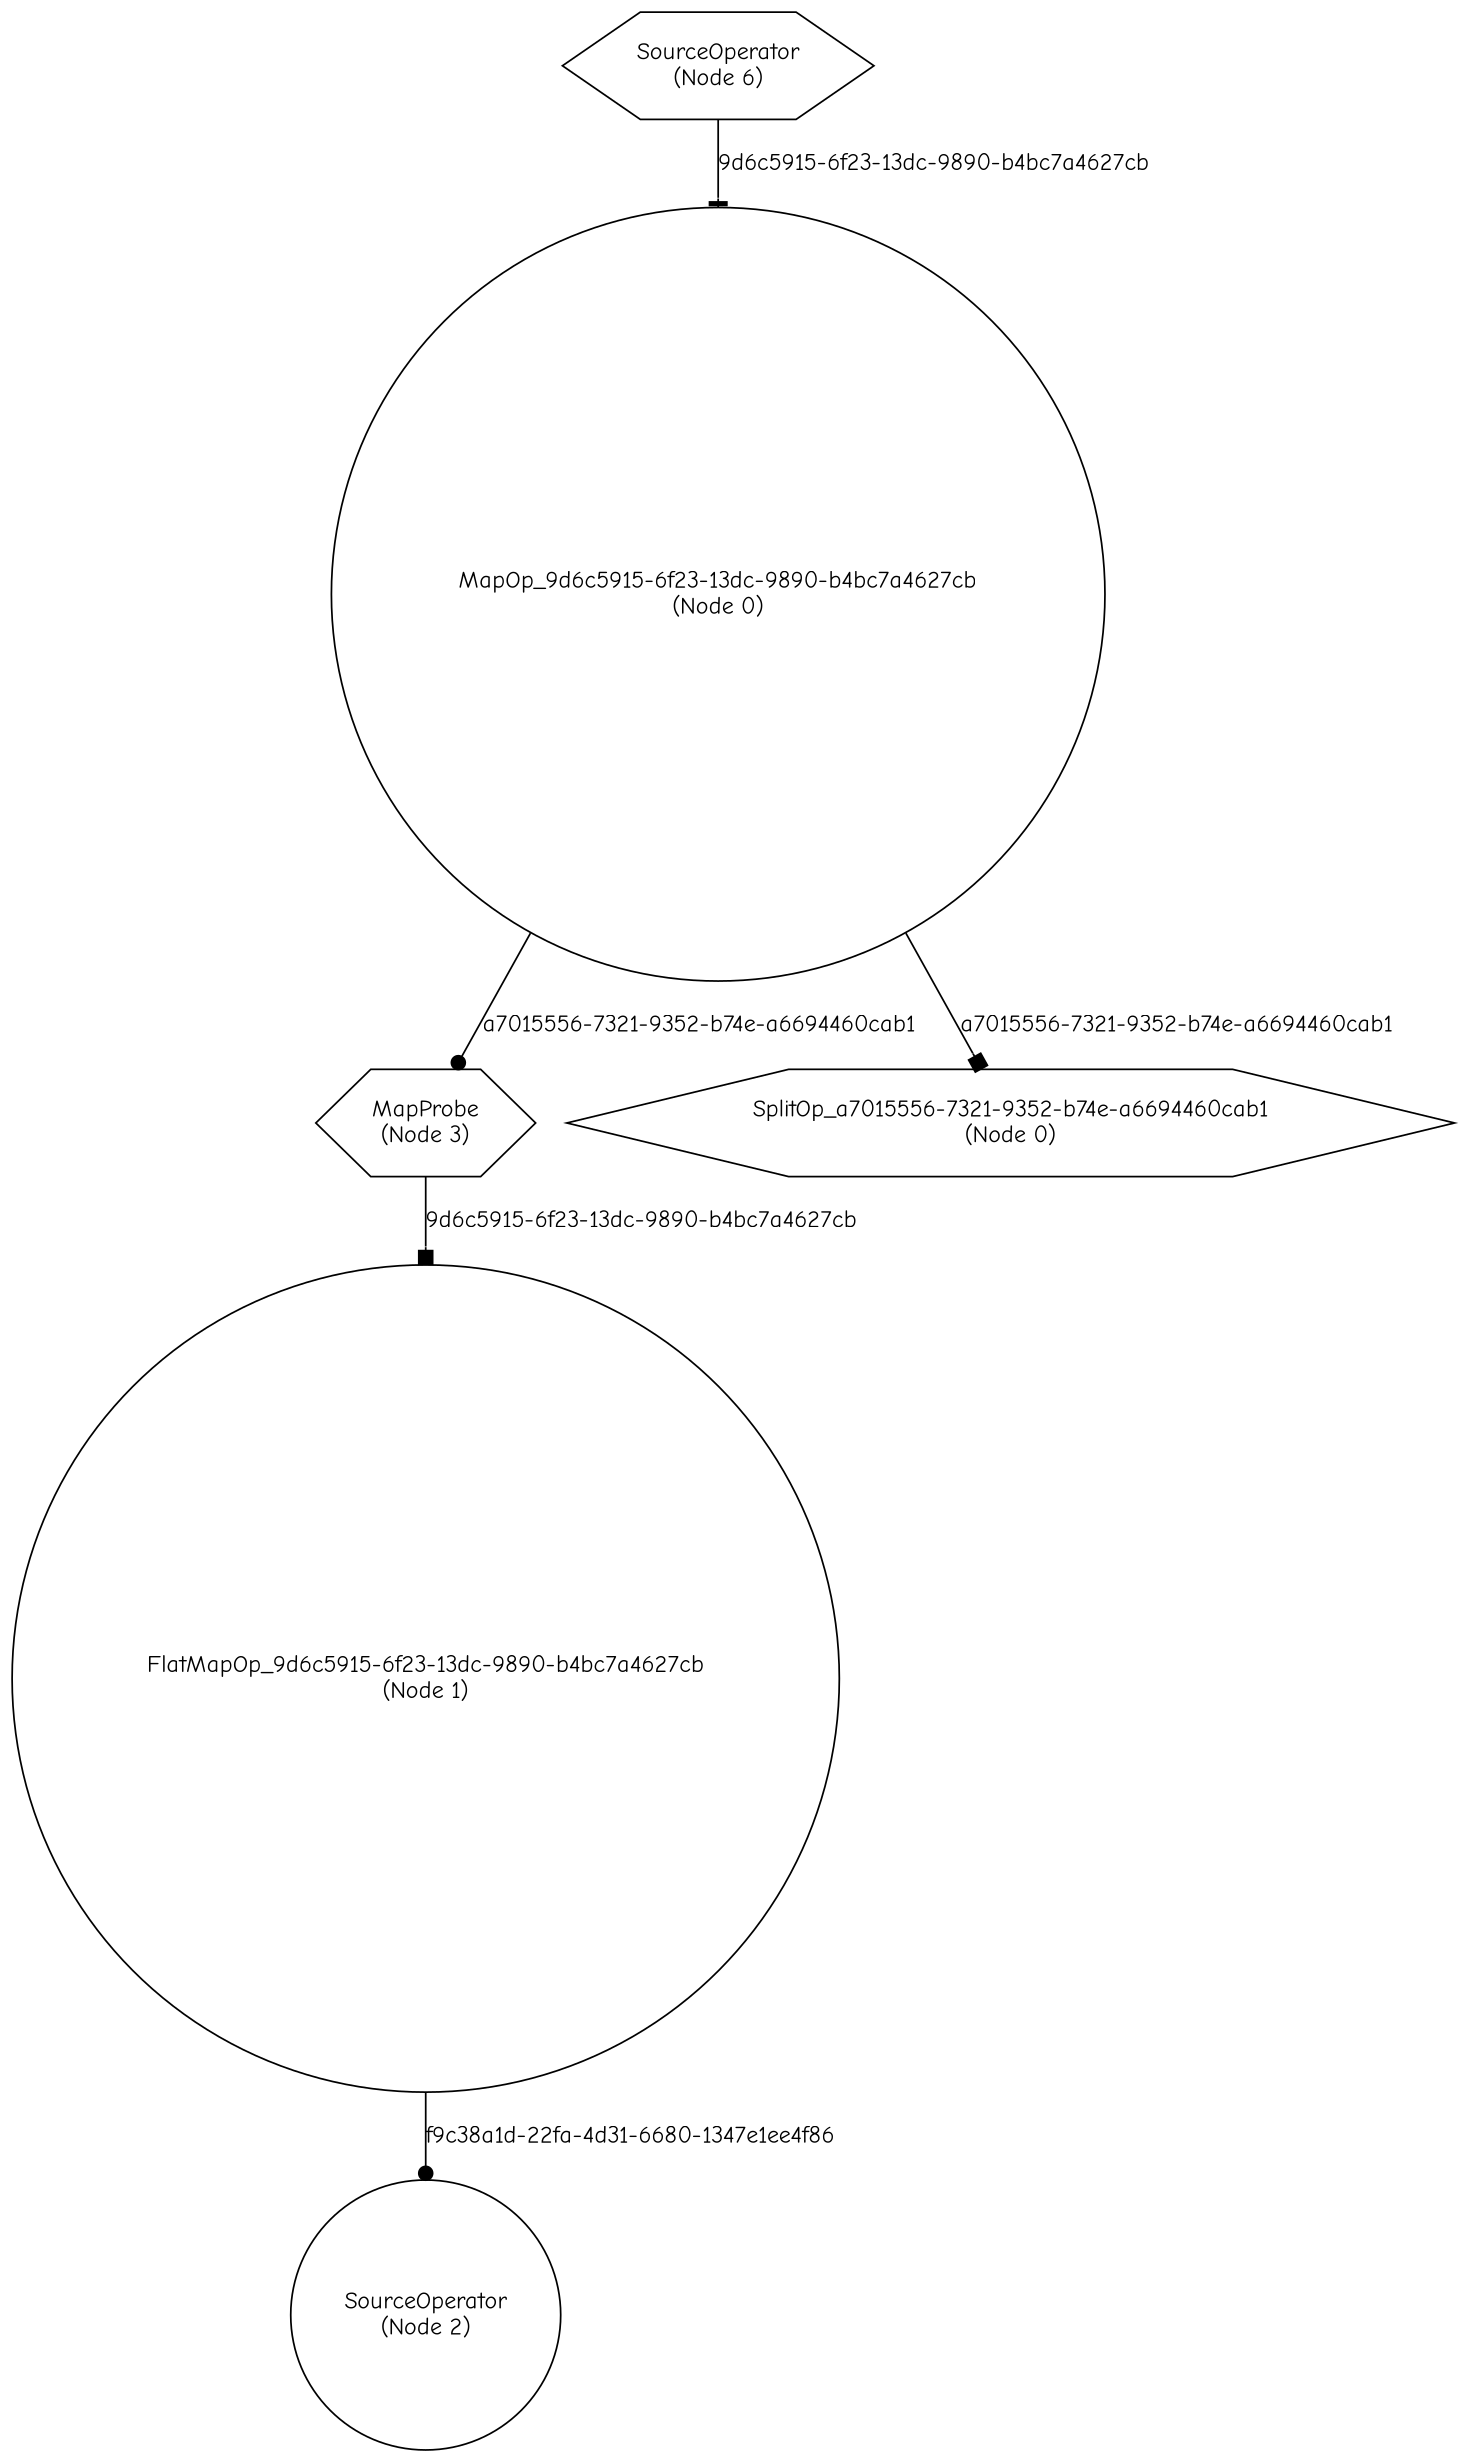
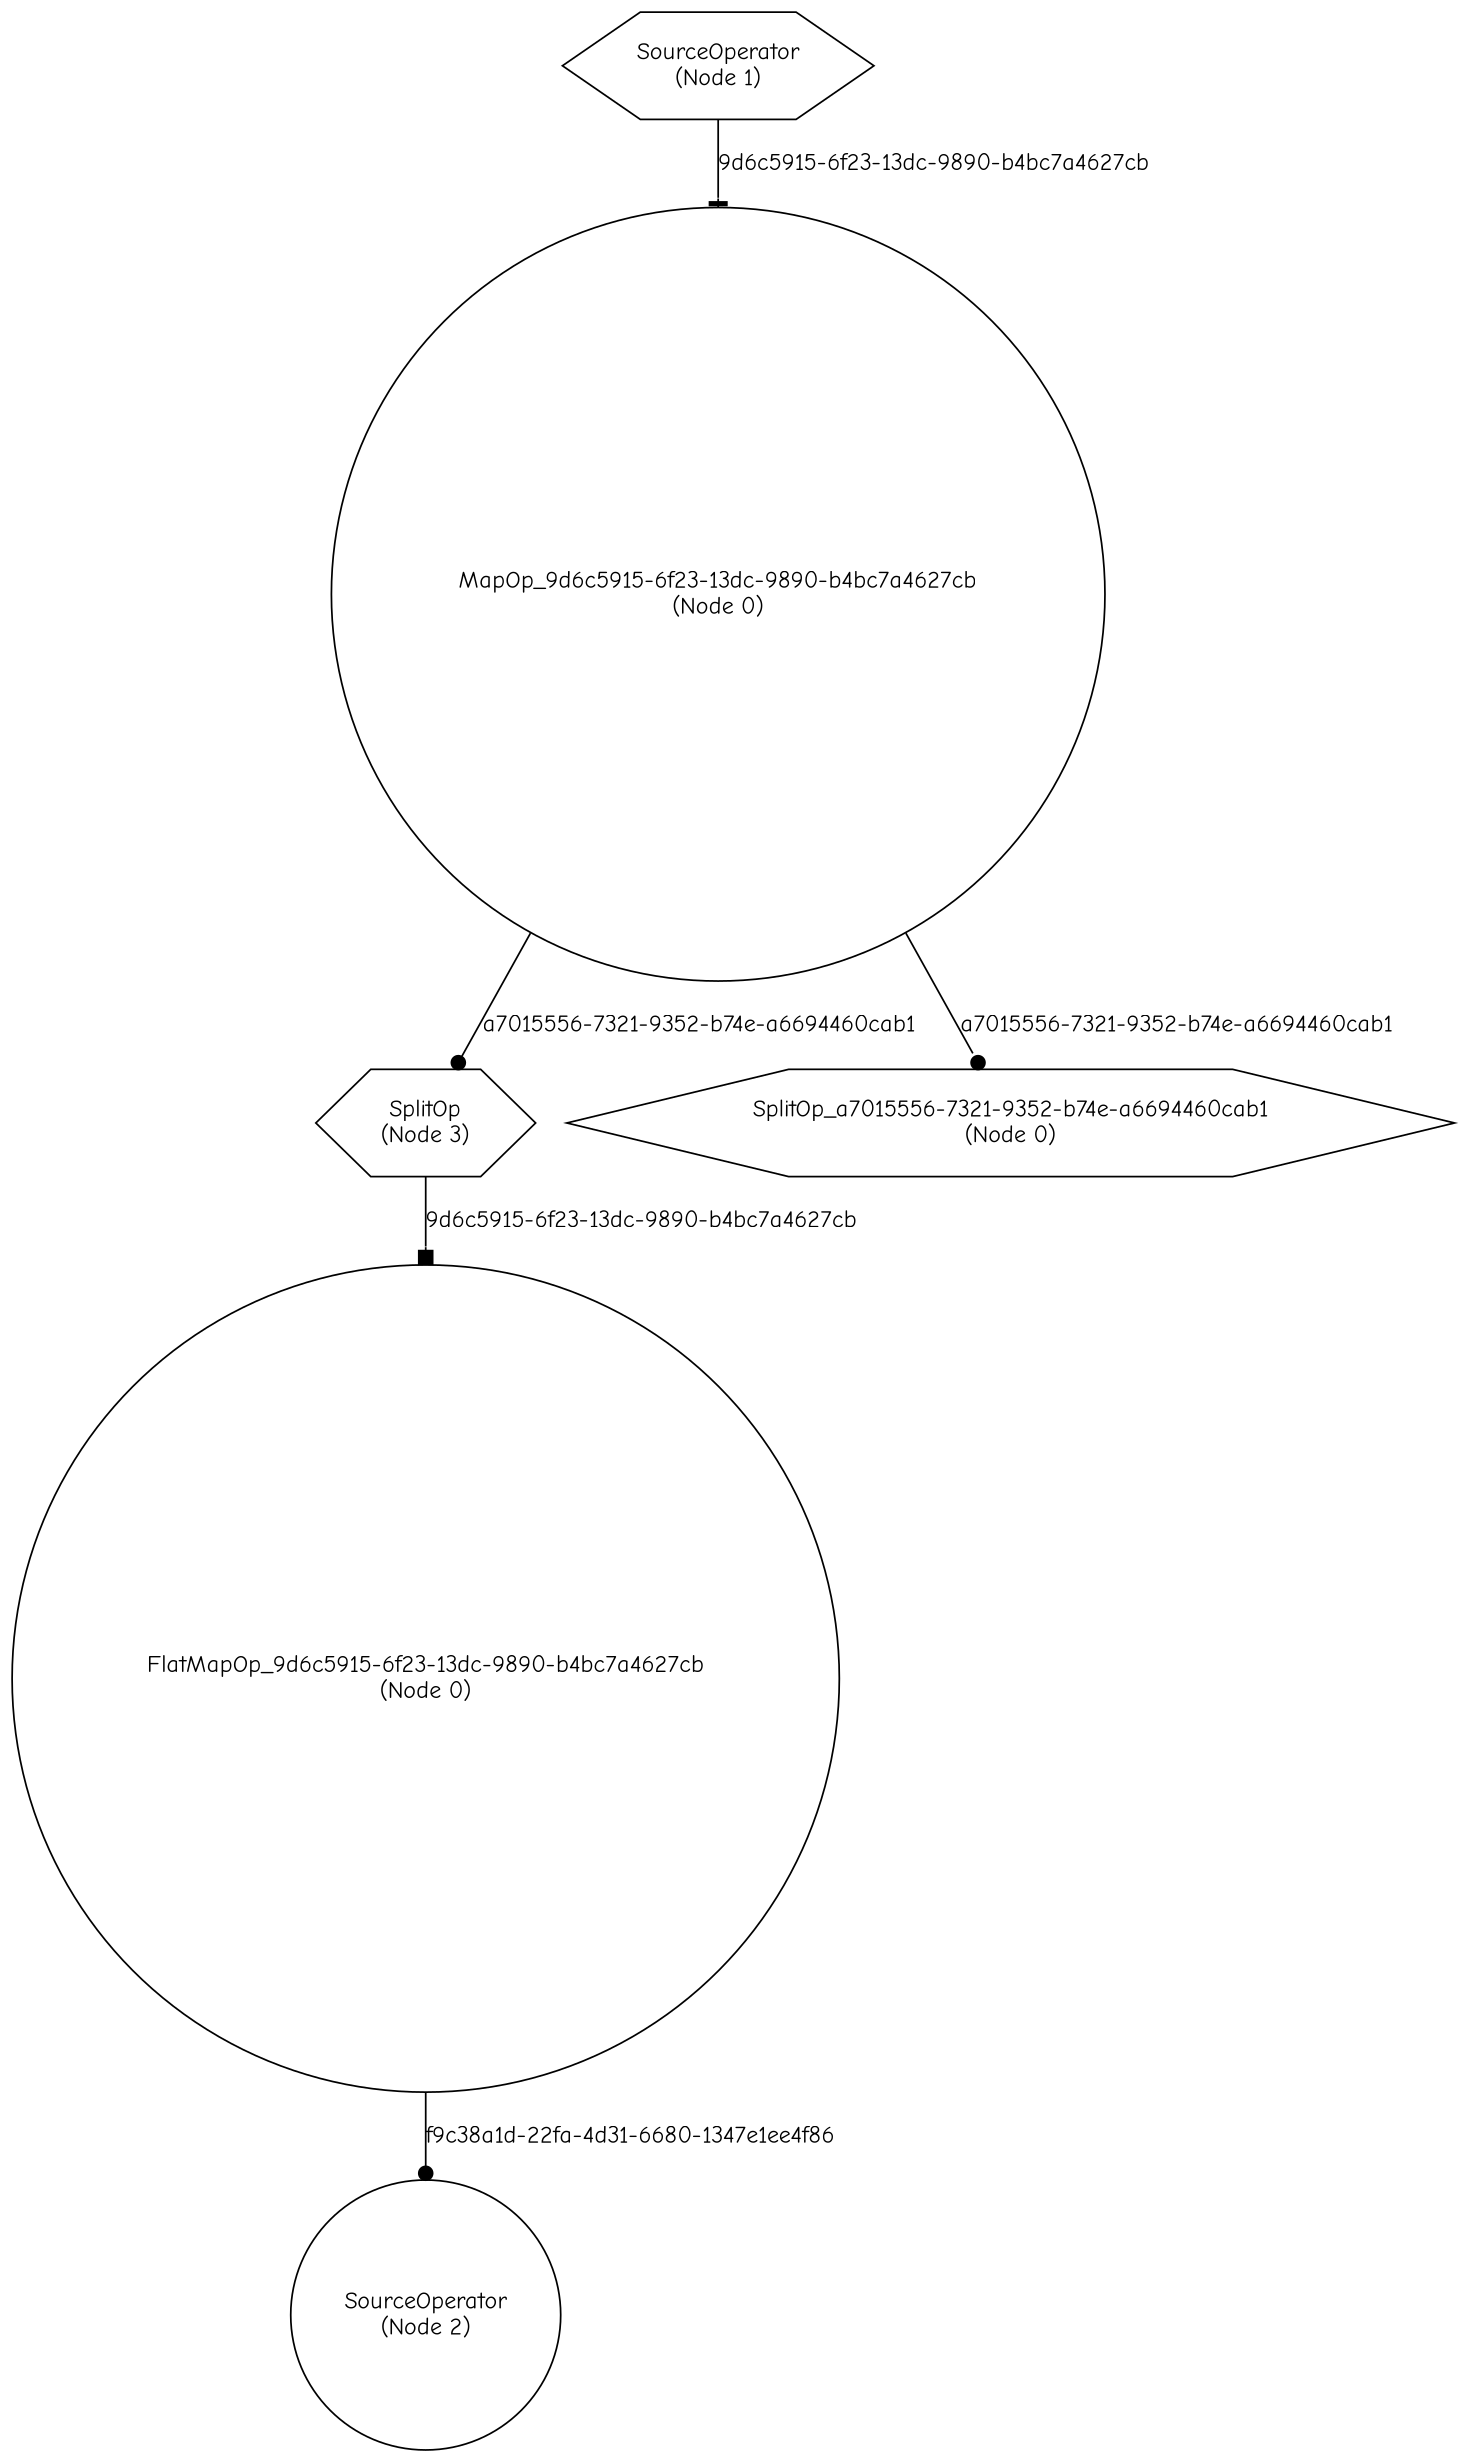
node "SourceOperator (Node 6)": label "SourceOperator (Node 6)" -> "SourceOperator (Node 1)"
edge "MapOp_9d6c5915-6f23-13dc-9890-b4bc7a4627cb (Node 0)" -> "SplitOp_a7015556-7321-9352-b74e-a6694460cab1 (Node 0)": arrowhead box -> dot
node "MapProbe (Node 3)": label "MapProbe (Node 3)" -> "SplitOp (Node 3)"
node "FlatMapOp_9d6c5915-6f23-13dc-9890-b4bc7a4627cb (Node 1)": label "FlatMapOp_9d6c5915-6f23-13dc-9890-b4bc7a4627cb (Node 1)" -> "FlatMapOp_9d6c5915-6f23-13dc-9890-b4bc7a4627cb (Node 0)"
